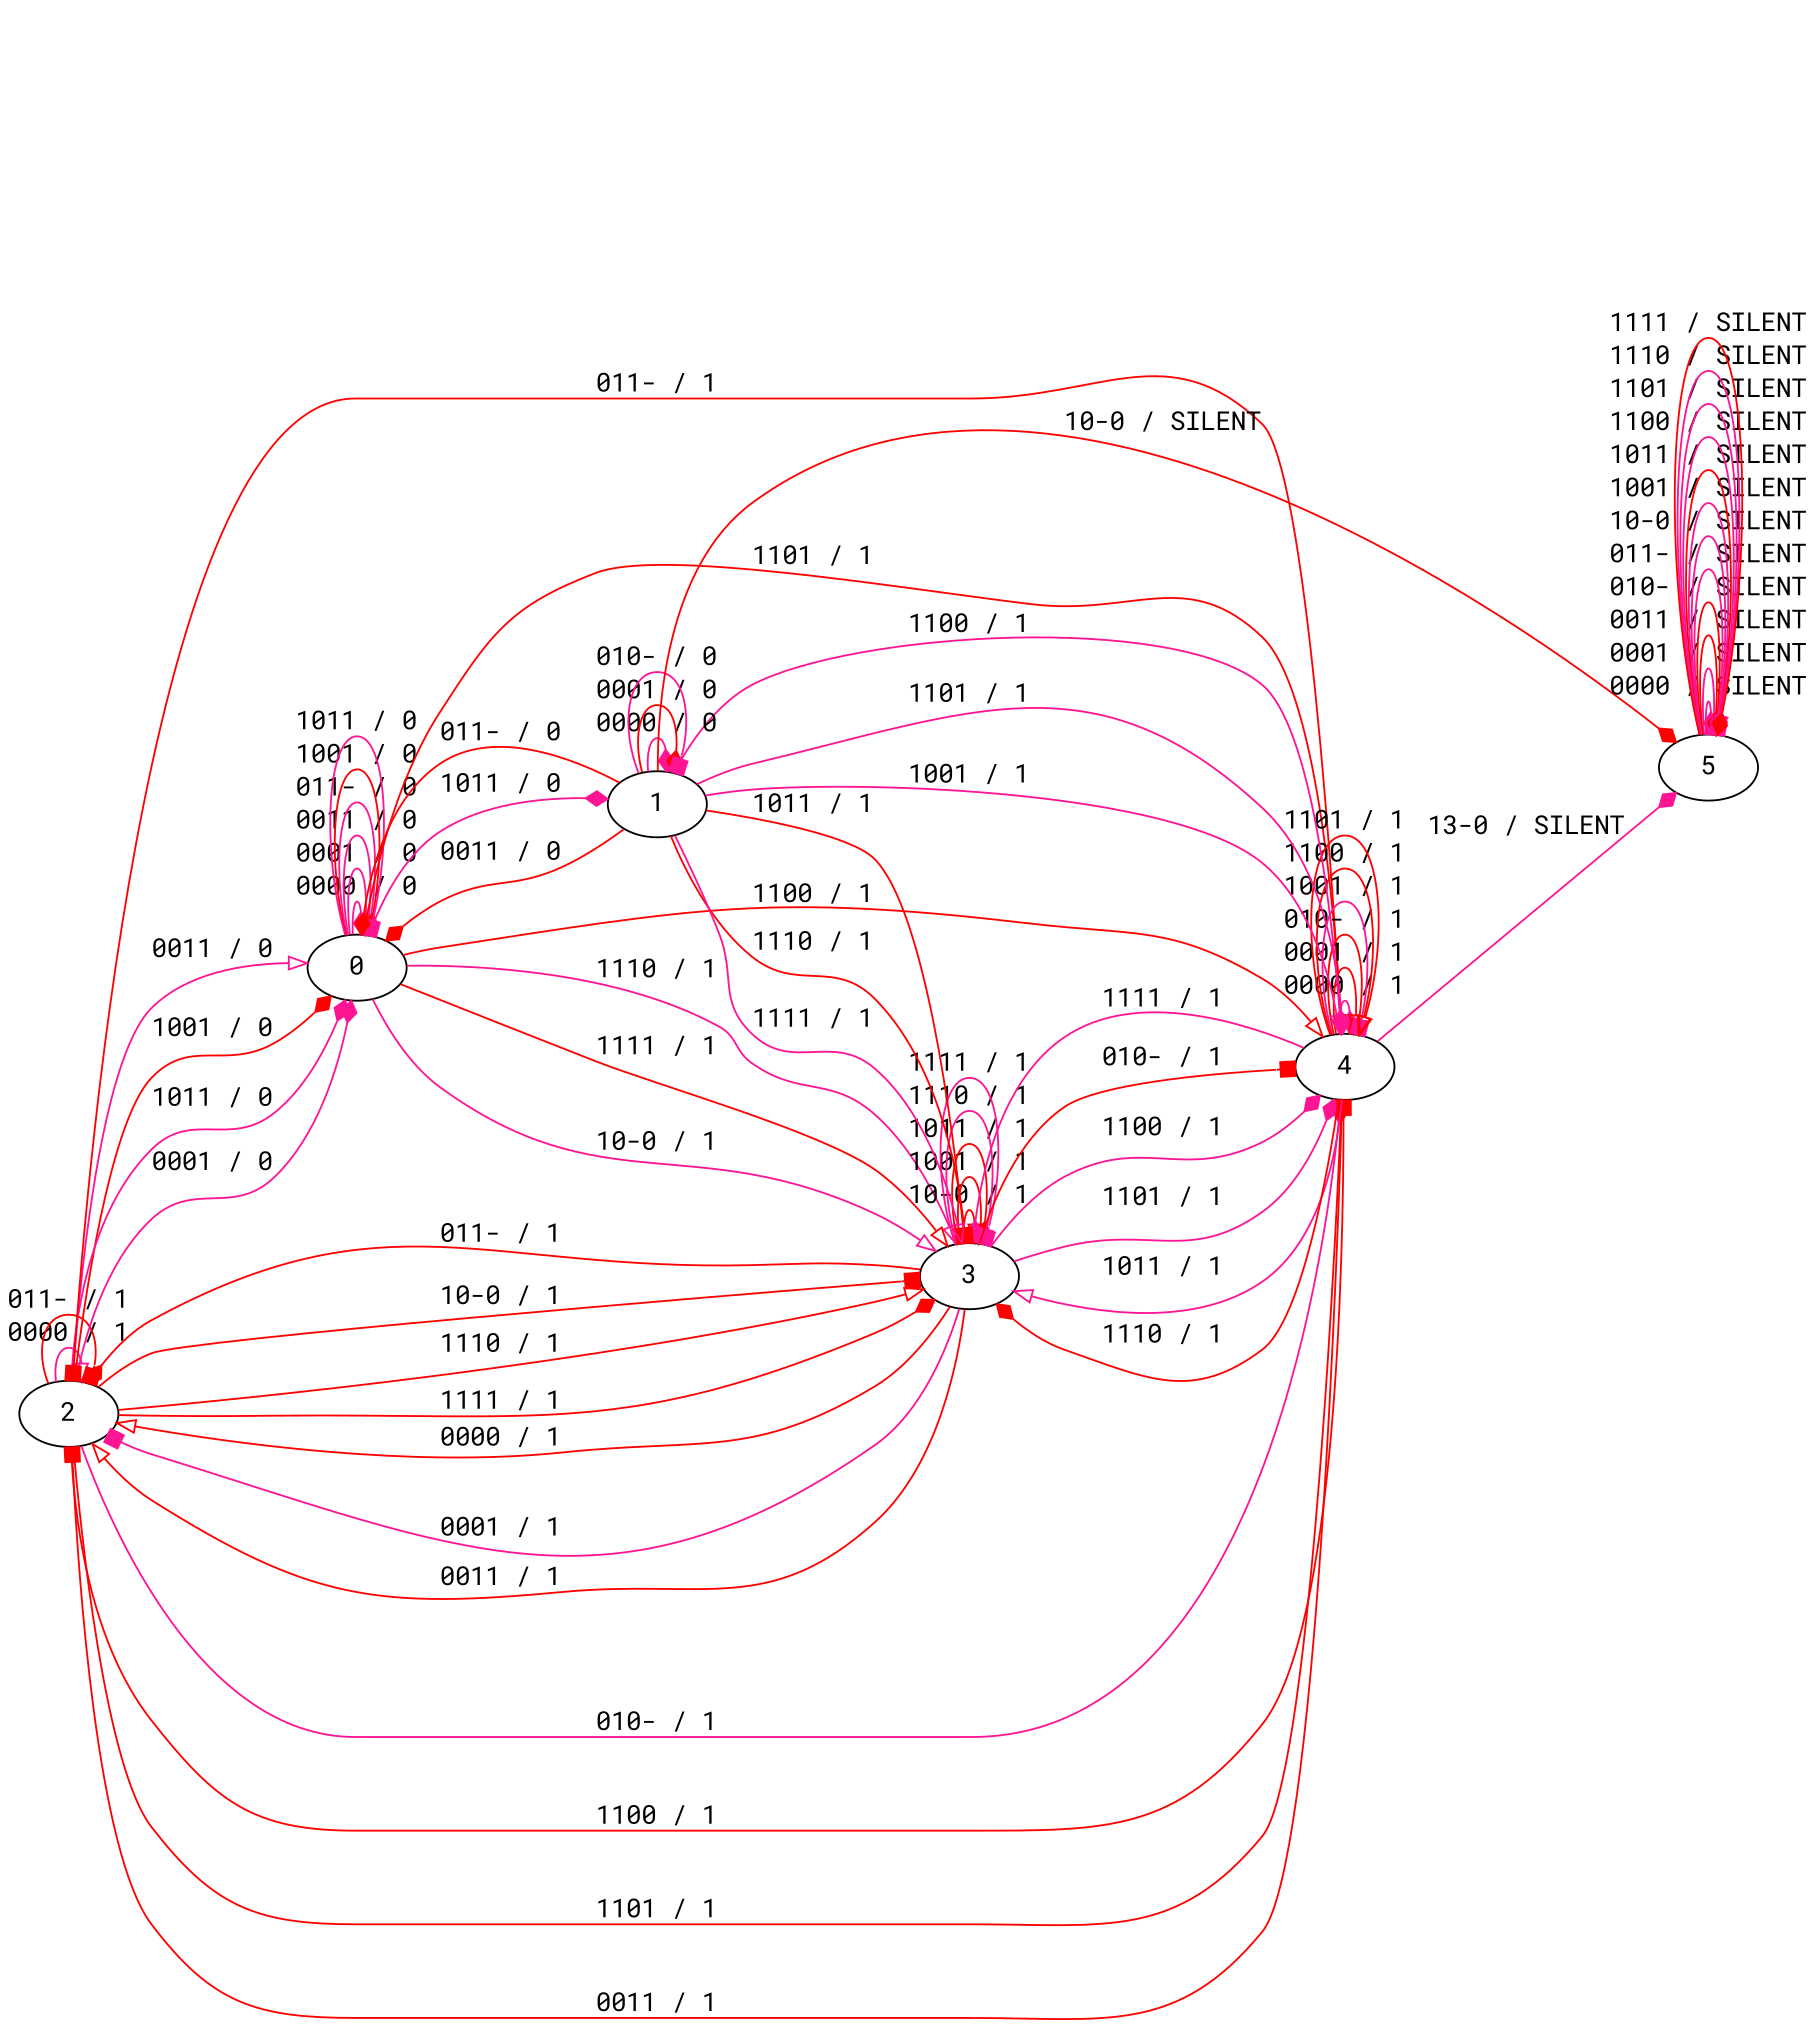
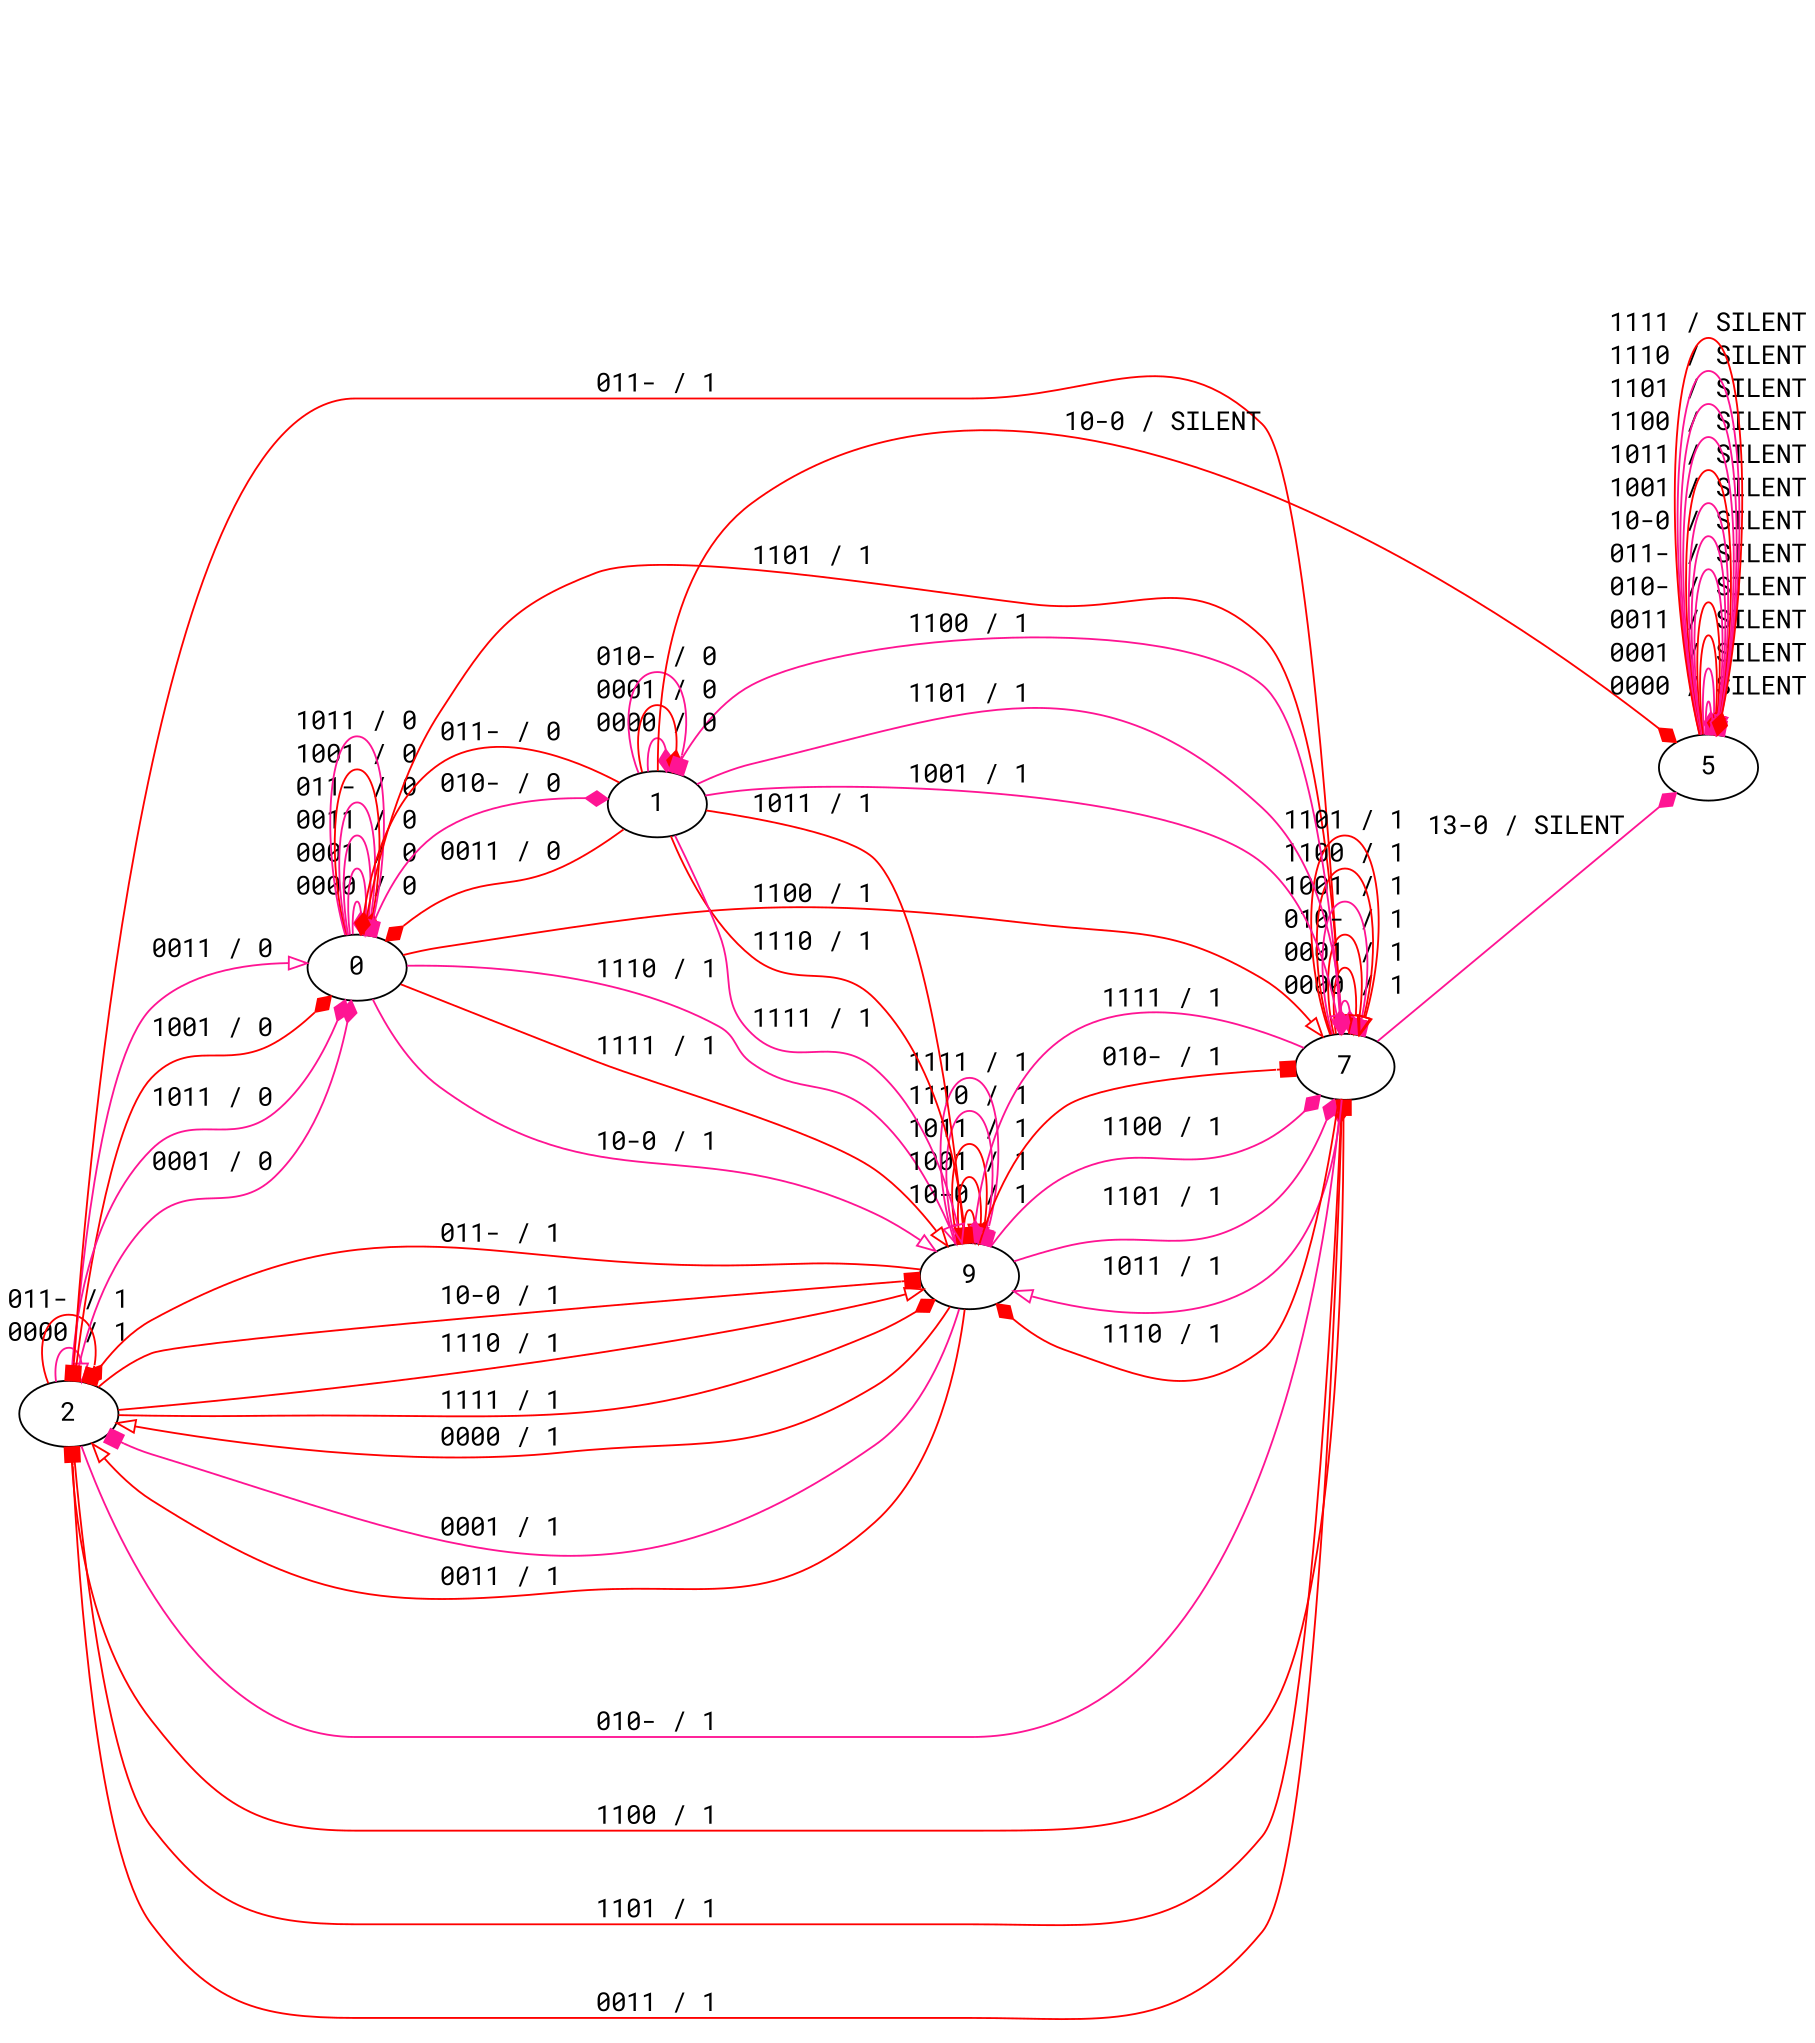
edge "0" -> "1": label "1011 / 0" -> "010- / 0"
node "4": label "4" -> "7"
node "3": label "3" -> "9"
